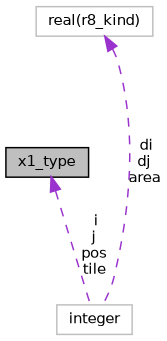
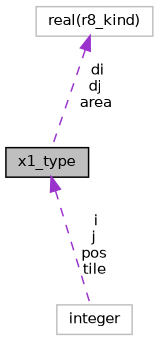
edge "integer" -> "real(r8_kind)": now "x1_type" -> "real(r8_kind)"
